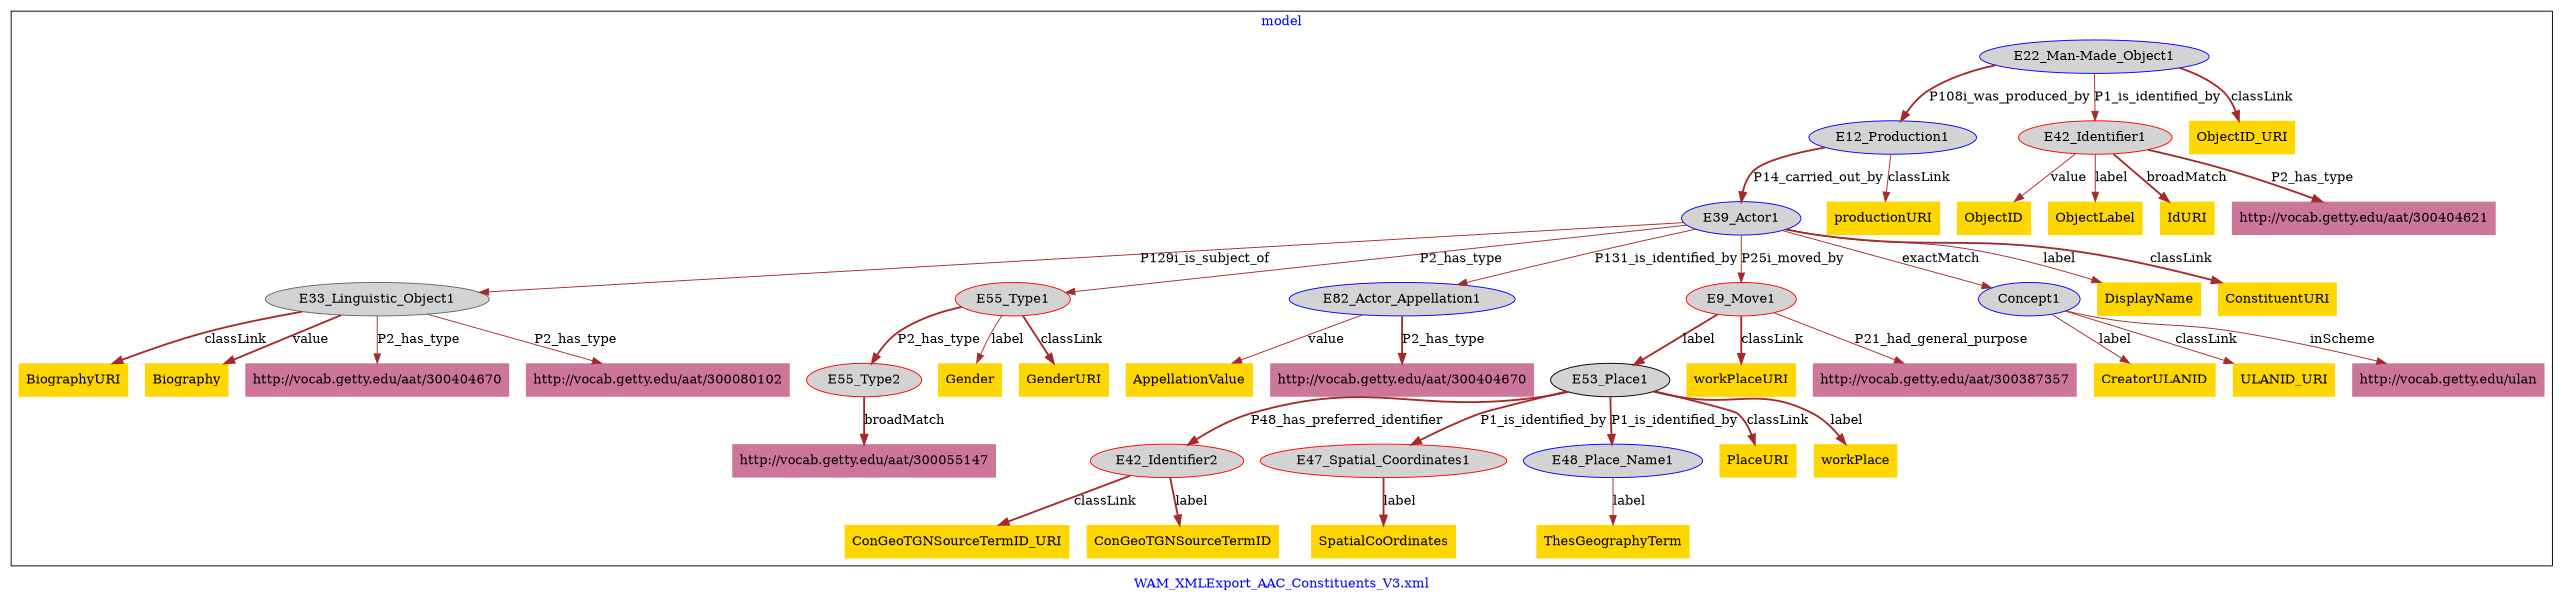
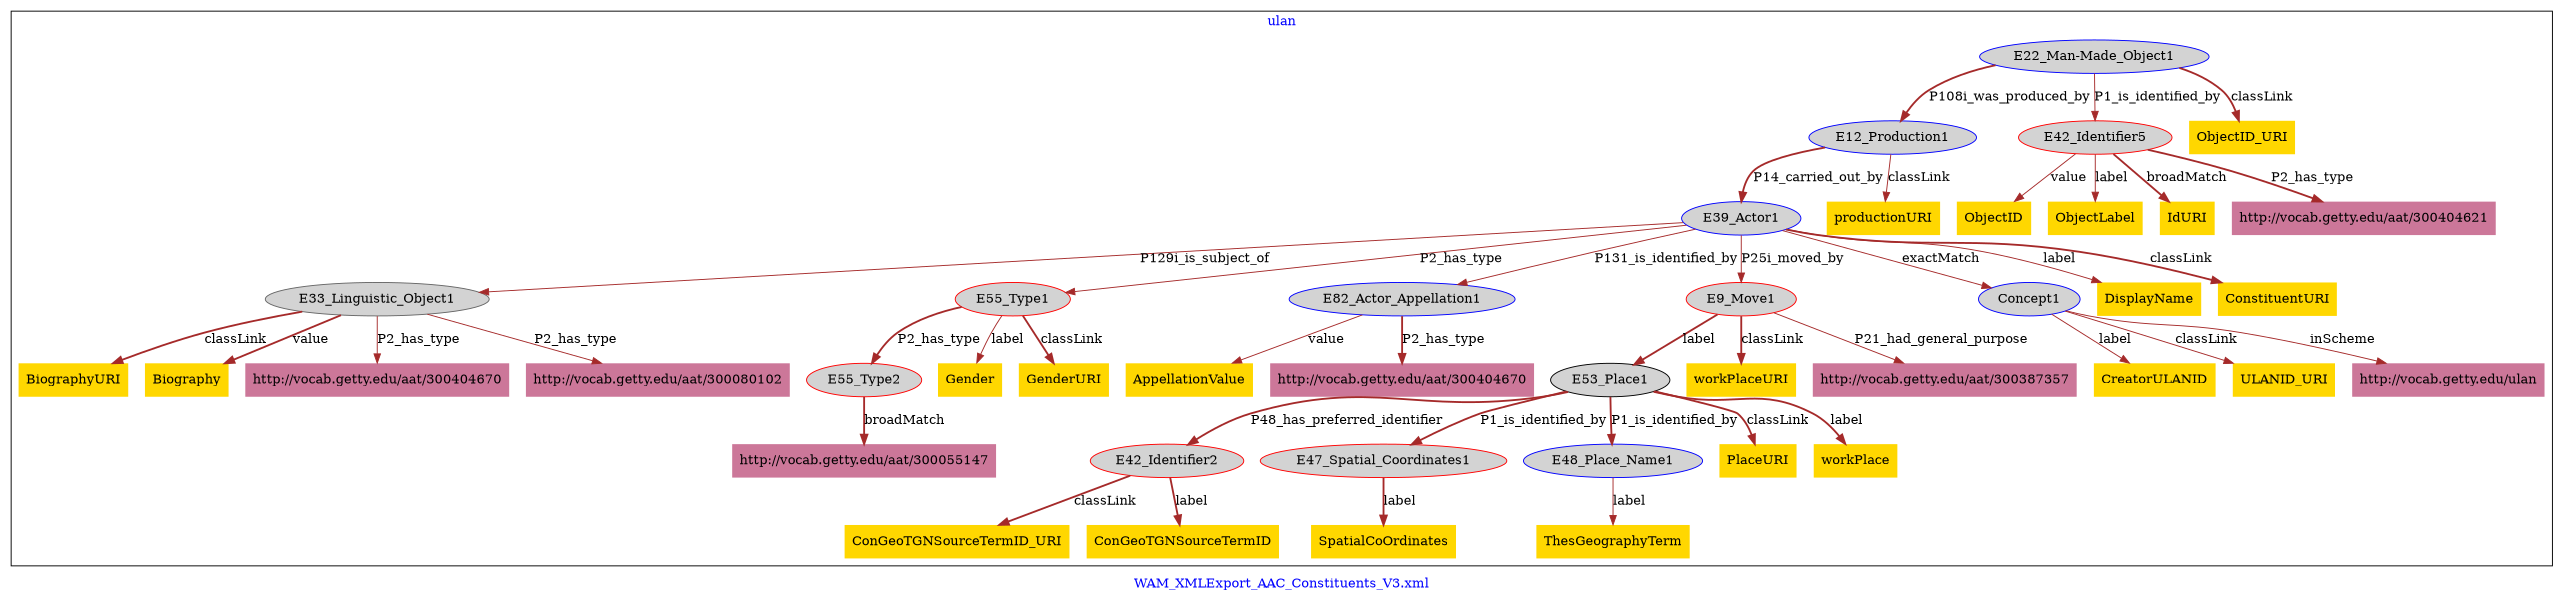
cluster "model": label "model" -> "ulan"
node "E42_Identifier1": label "E42_Identifier1" -> "E42_Identifier5"
